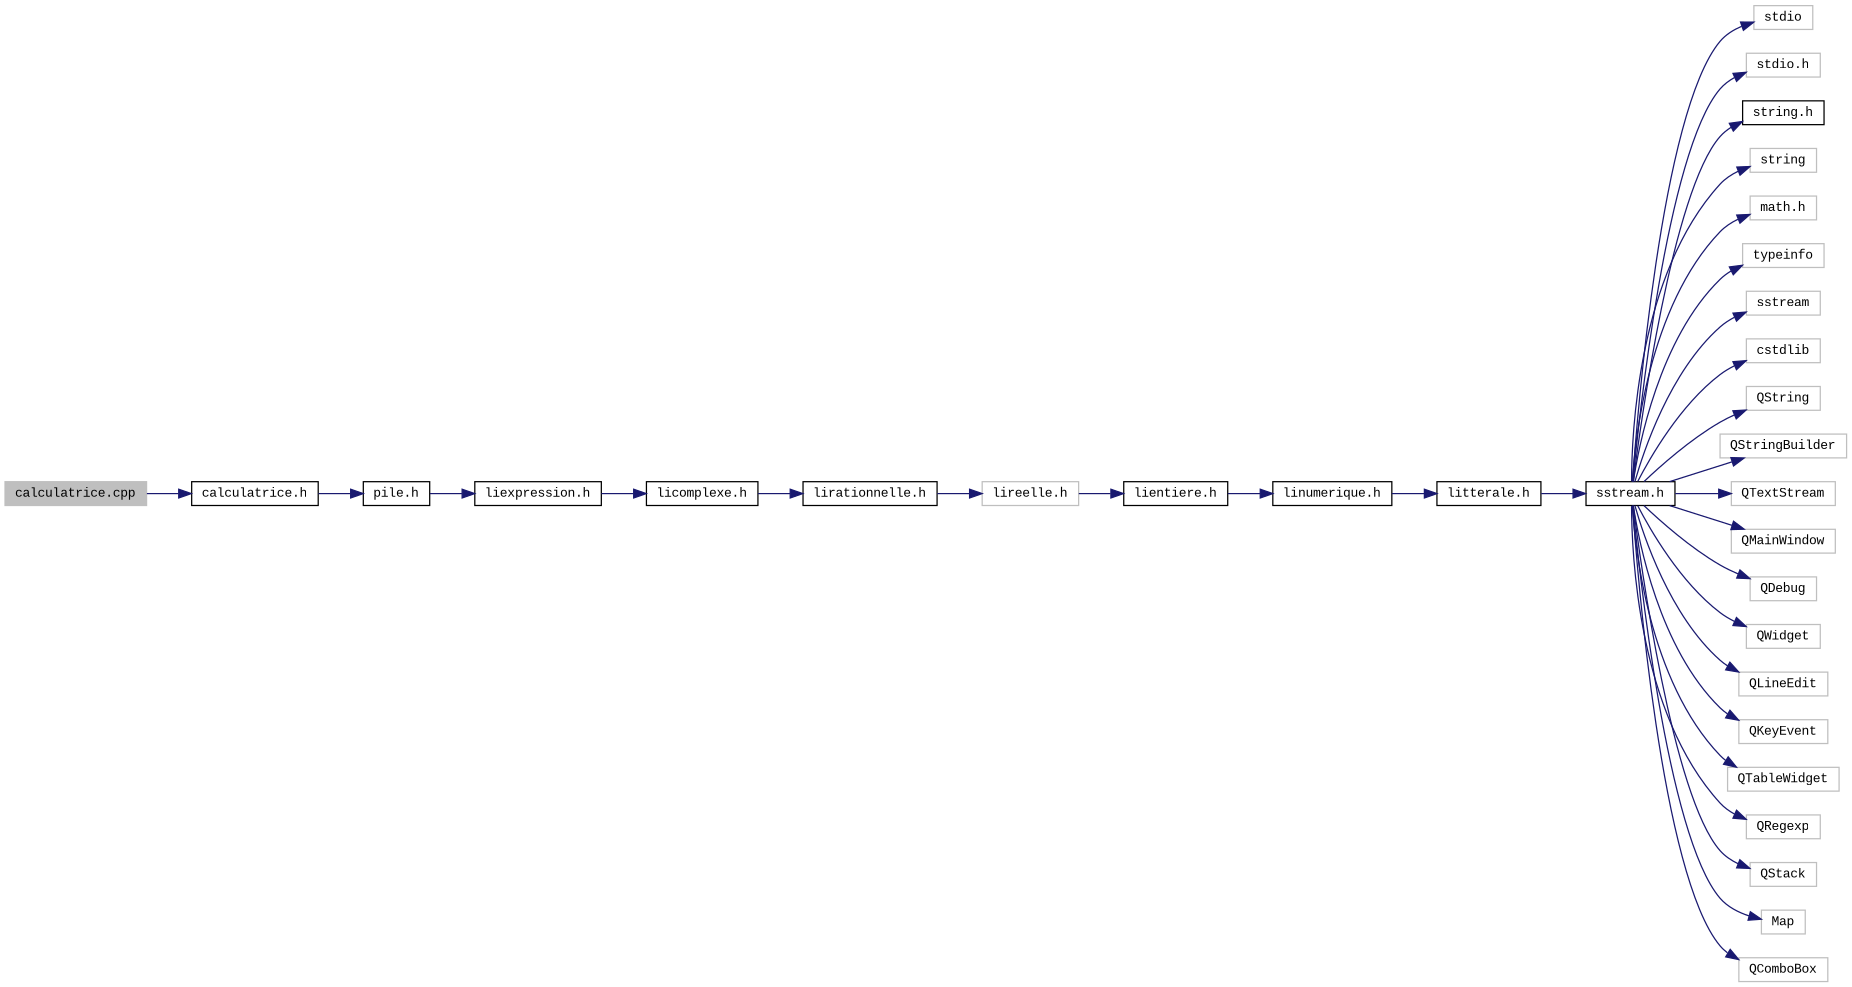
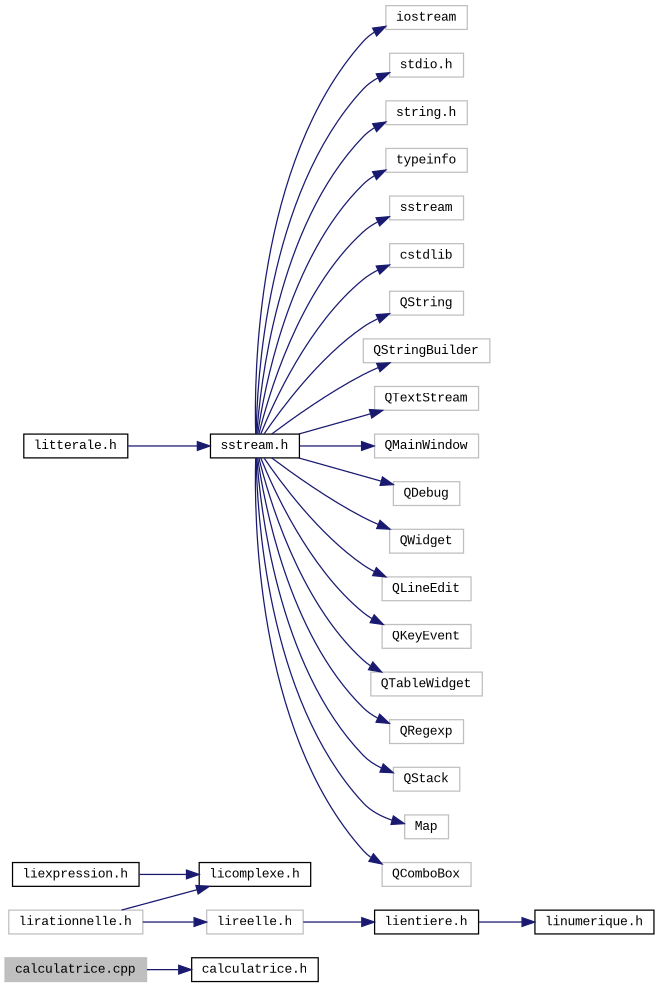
node "stdio": label "stdio" -> "iostream"
node "string.h": color black -> grey75
node "string": removed
node "math.h": removed
node "pile.h": removed
edge "licomplexe.h" -> "lirationnelle.h": reversed
node "lirationnelle.h": color black -> grey75
edge "linumerique.h" -> "litterale.h": removed
